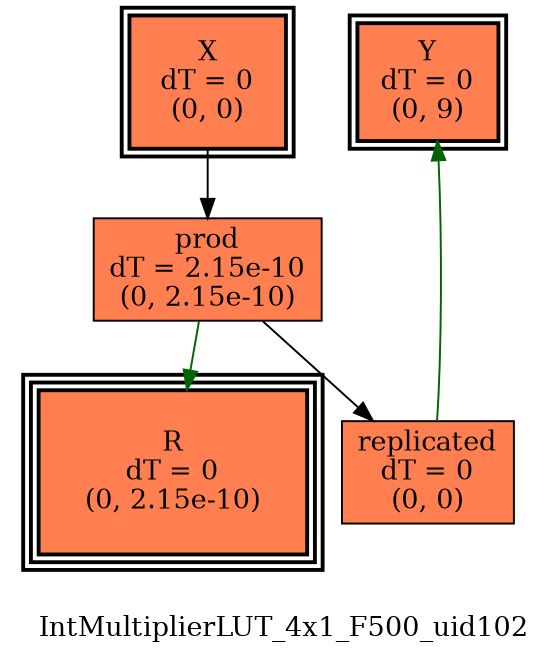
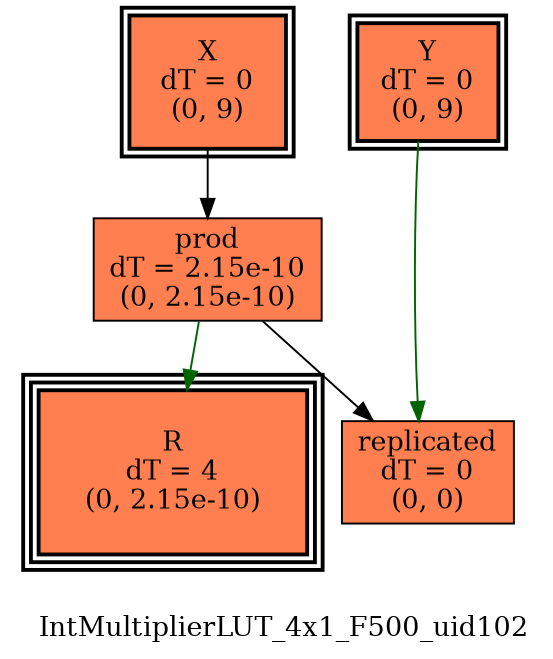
node "X dT = 0 (0, 0)": label "X dT = 0 (0, 0)" -> "X dT = 0 (0, 9)"
edge "replicated dT = 0 (0, 0)" -> "Y dT = 0 (0, 9)": reversed
node "R dT = 0 (0, 2.15e-10)": label "R dT = 0 (0, 2.15e-10)" -> "R dT = 4 (0, 2.15e-10)"
